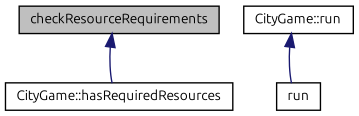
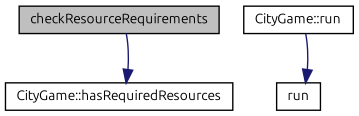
edge "CityGame::hasRequiredResources" -> "checkResourceRequirements": reversed
edge "run" -> "CityGame::run": reversed
